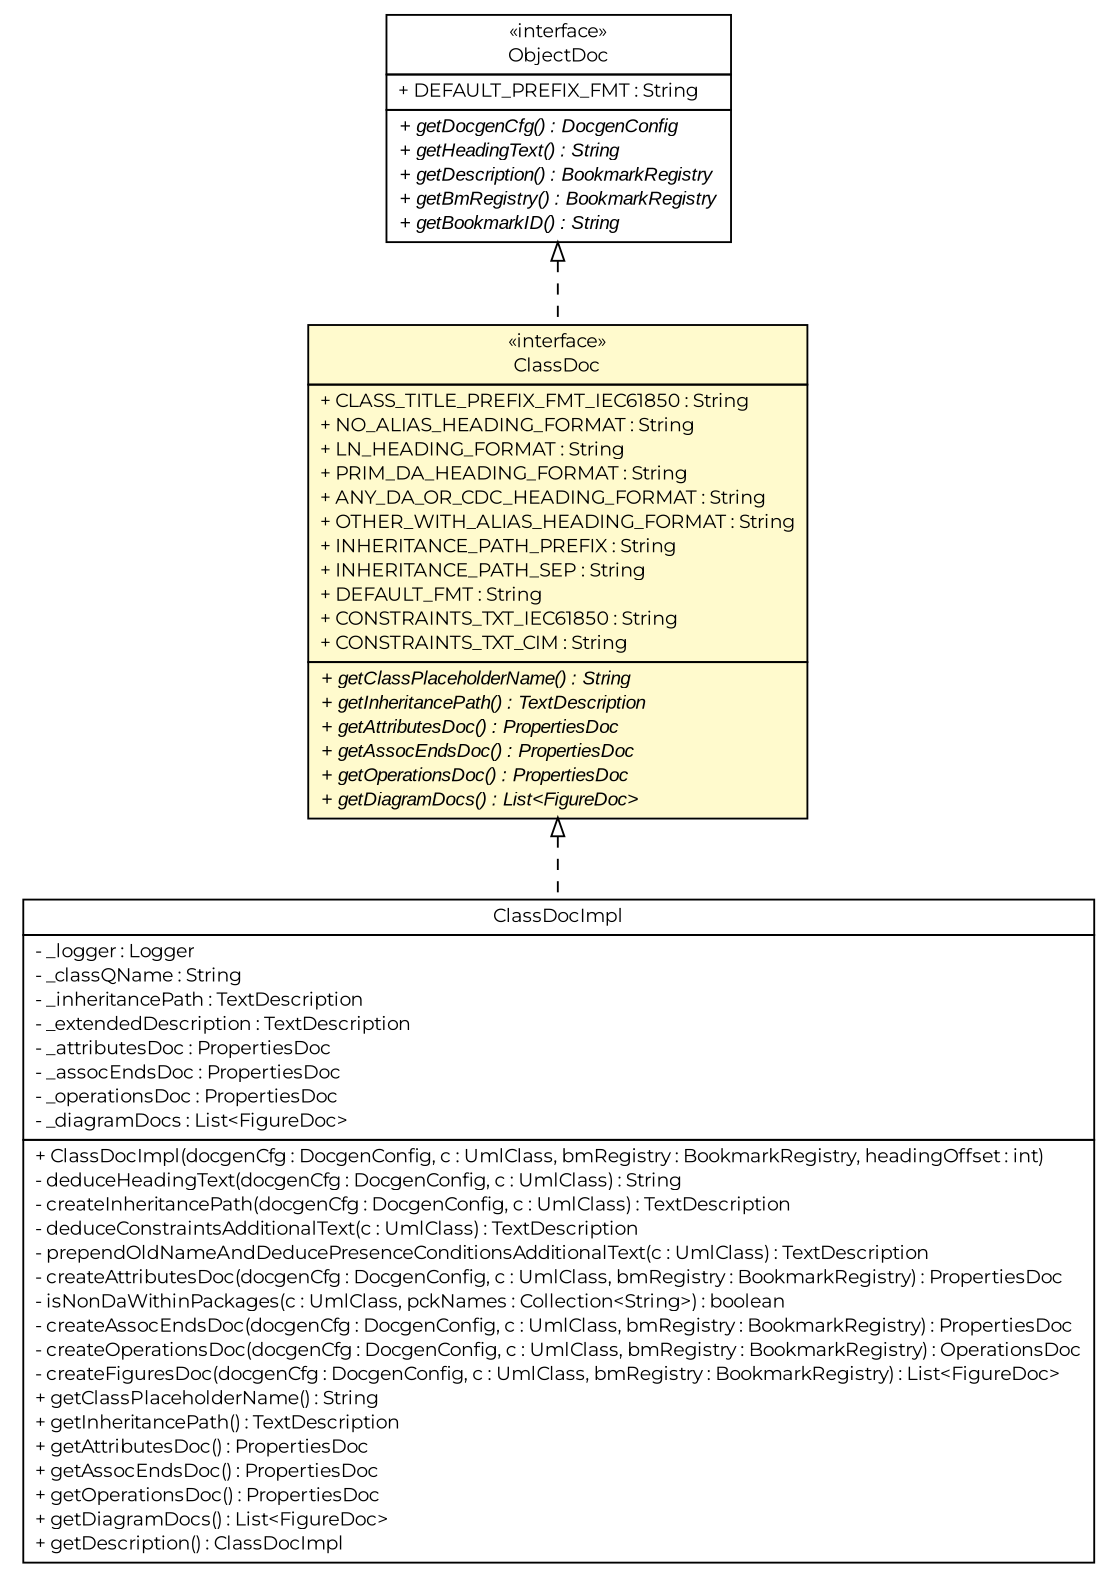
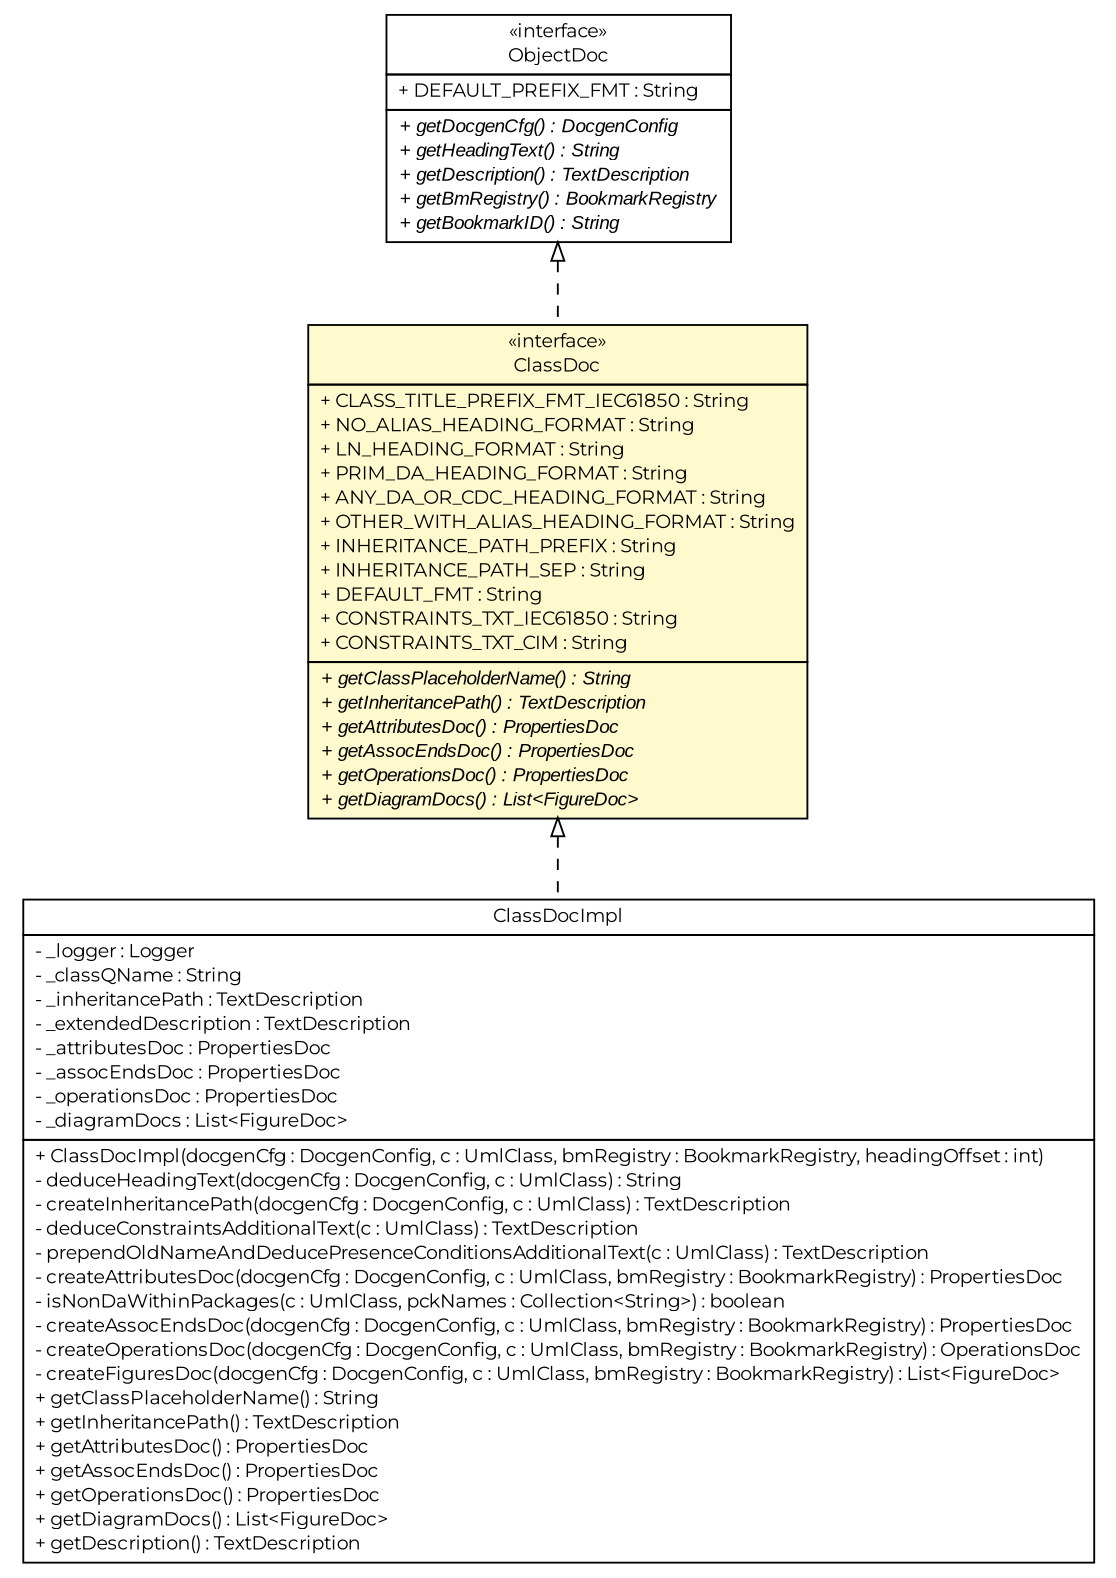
node "ObjectDoc": text "+ getDescription() : BookmarkRegistry" -> "+ getDescription() : TextDescription"
node "ClassDocImpl": text "+ getDescription() : ClassDocImpl" -> "+ getDescription() : TextDescription"
